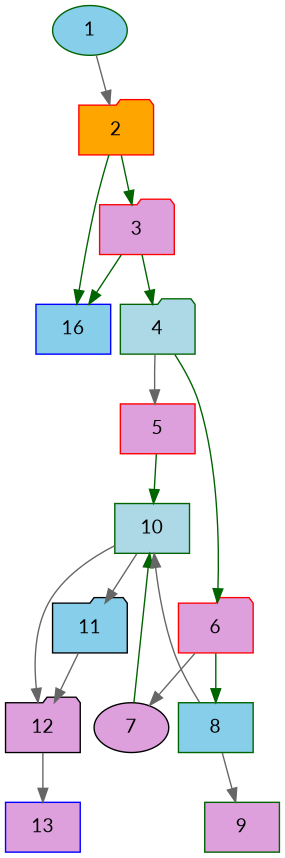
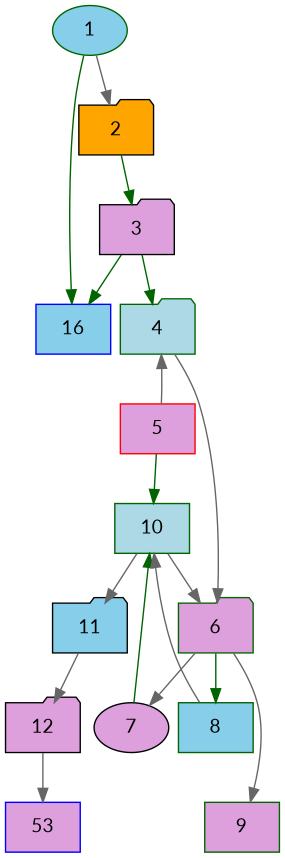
node "2": color red -> black
edge "2" -> "16": now "1" -> "16"
node "3": color red -> black
edge "4" -> "5": reversed
edge "4" -> "6": color darkgreen -> gray40
edge "10" -> "12": now "10" -> "6"
node "6": color red -> darkgreen
edge "8" -> "9": now "6" -> "9"
node "13": label "13" -> "53"
